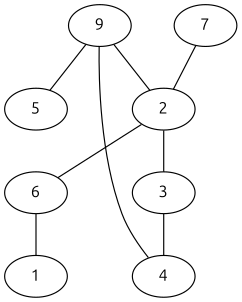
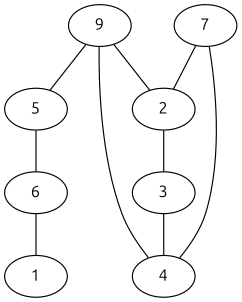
edge "2" -- "6": now "5" -- "6"
edge "7" -- "4": added
